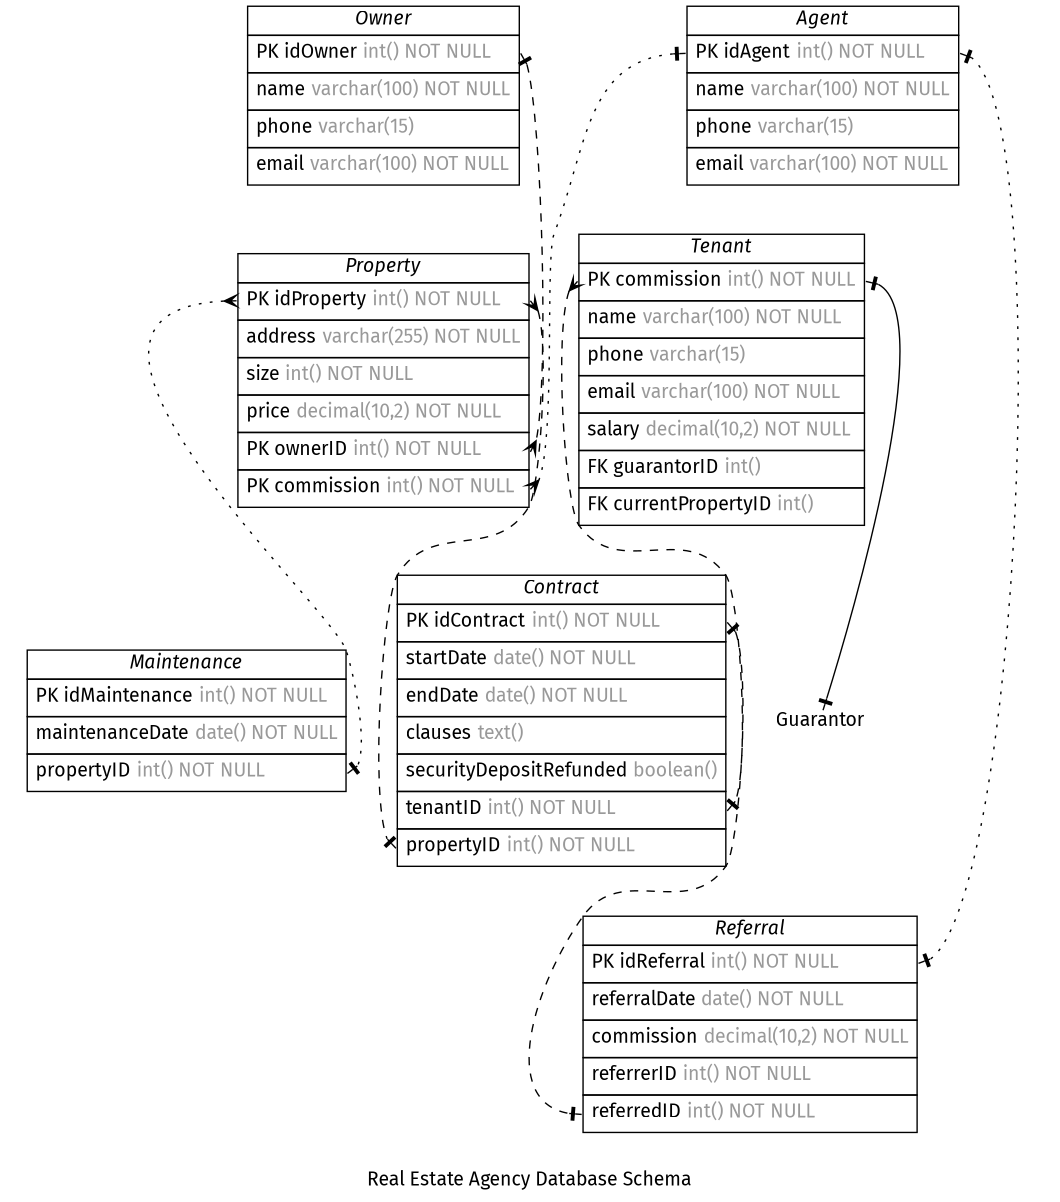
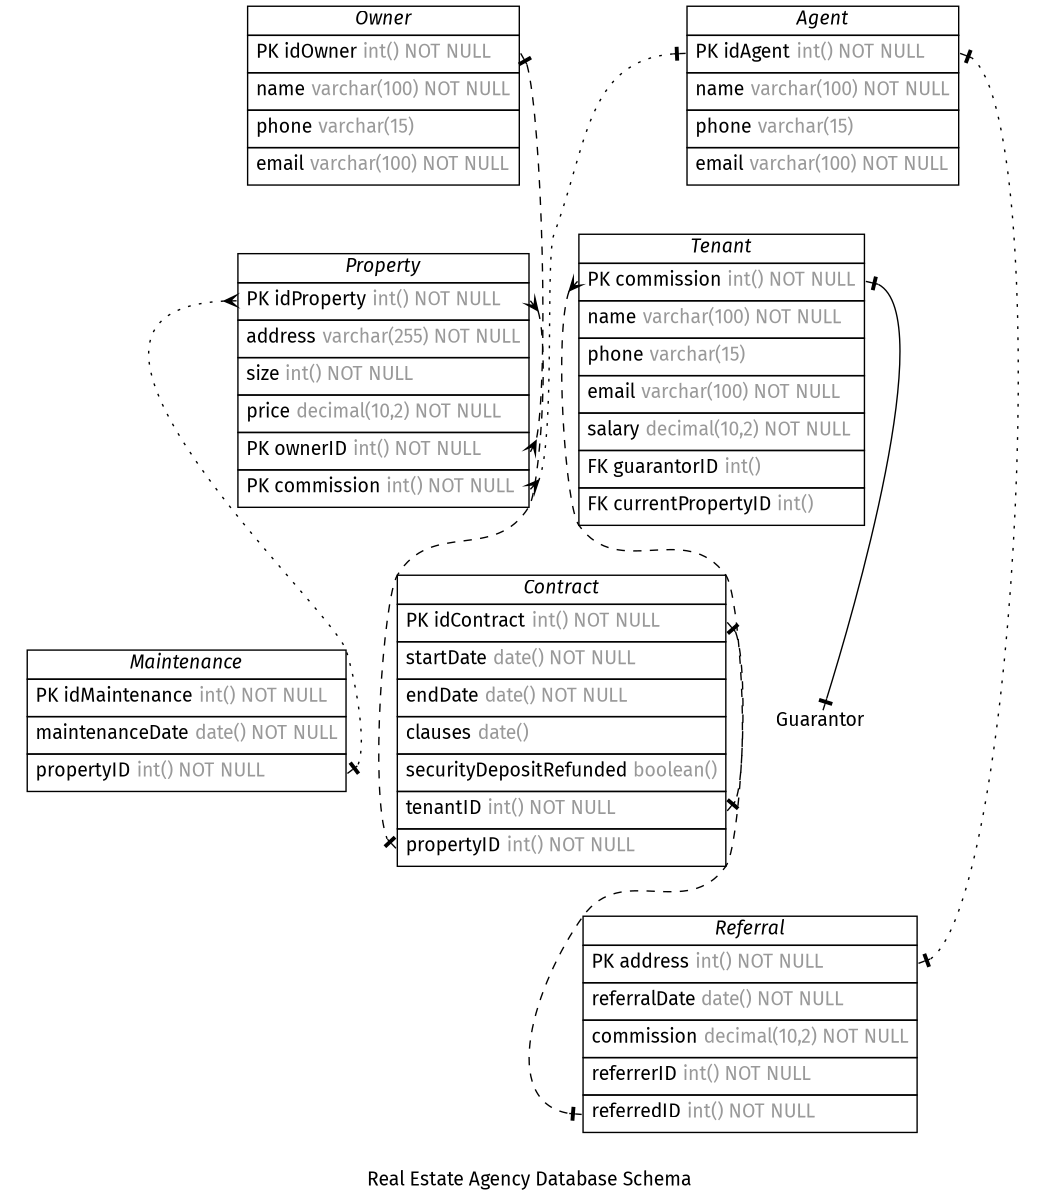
node "Contract": text "text()" -> "date()"
node "Referral": text "PK idReferral" -> "PK address"
